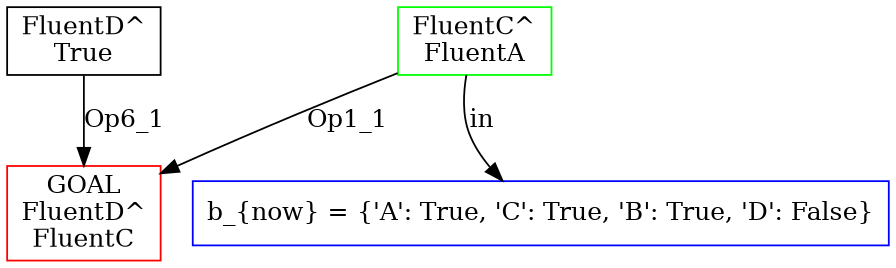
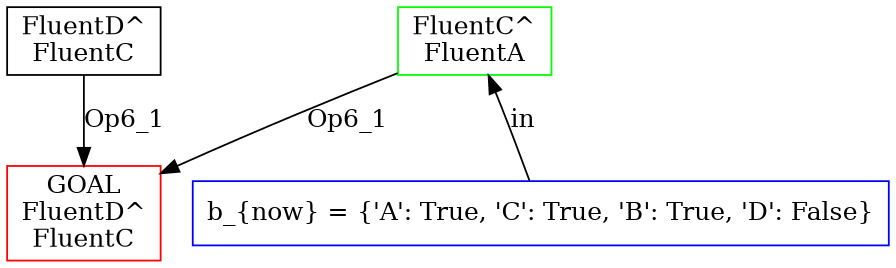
node "FluentD^ True": label "FluentD^ True" -> "FluentD^ FluentC"
edge "FluentC^ FluentA" -> "GOAL FluentD^ FluentC": label "Op1_1" -> "Op6_1"
edge "FluentC^ FluentA" -> "b_{now} = {'A': True, 'C': True, 'B': True, 'D': False}": reversed
